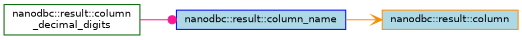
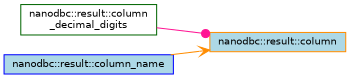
edge "nanodbc::result::column _decimal_digits" -> "nanodbc::result::column_name": now "nanodbc::result::column _decimal_digits" -> "nanodbc::result::column"
